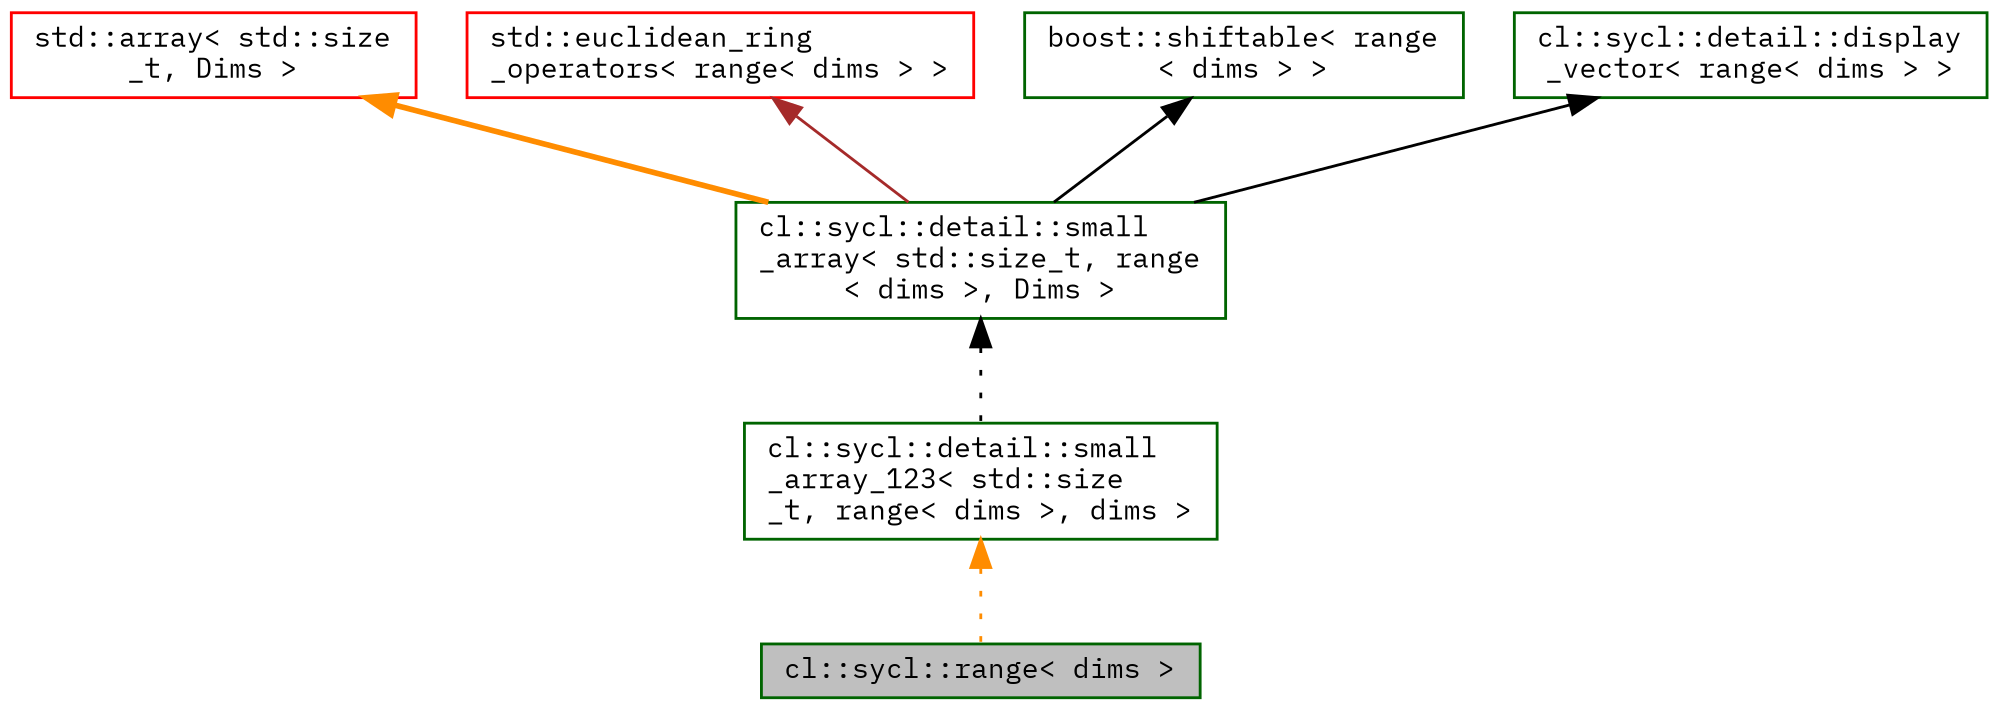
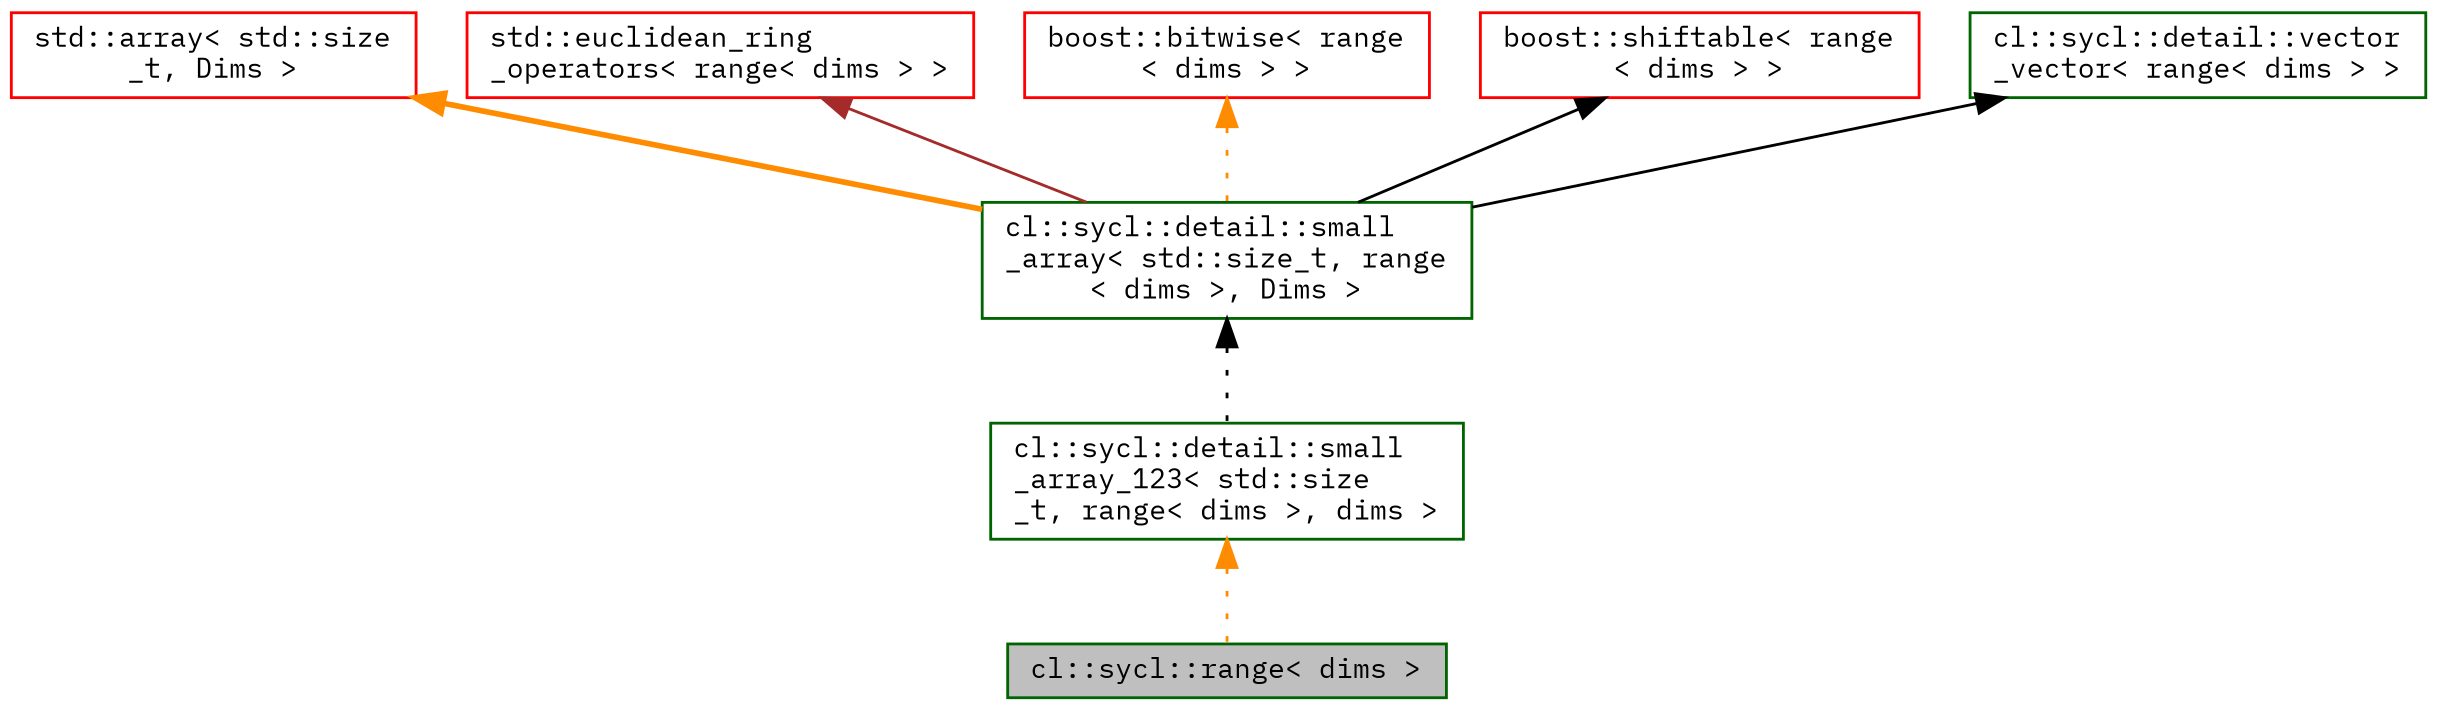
node "boost::bitwise< range < dims > >": added
node "boost::shiftable< range < dims > >": color darkgreen -> red
node "cl::sycl::detail::display _vector< range< dims > >": label "cl::sycl::detail::display _vector< range< dims > >" -> "cl::sycl::detail::vector _vector< range< dims > >"
